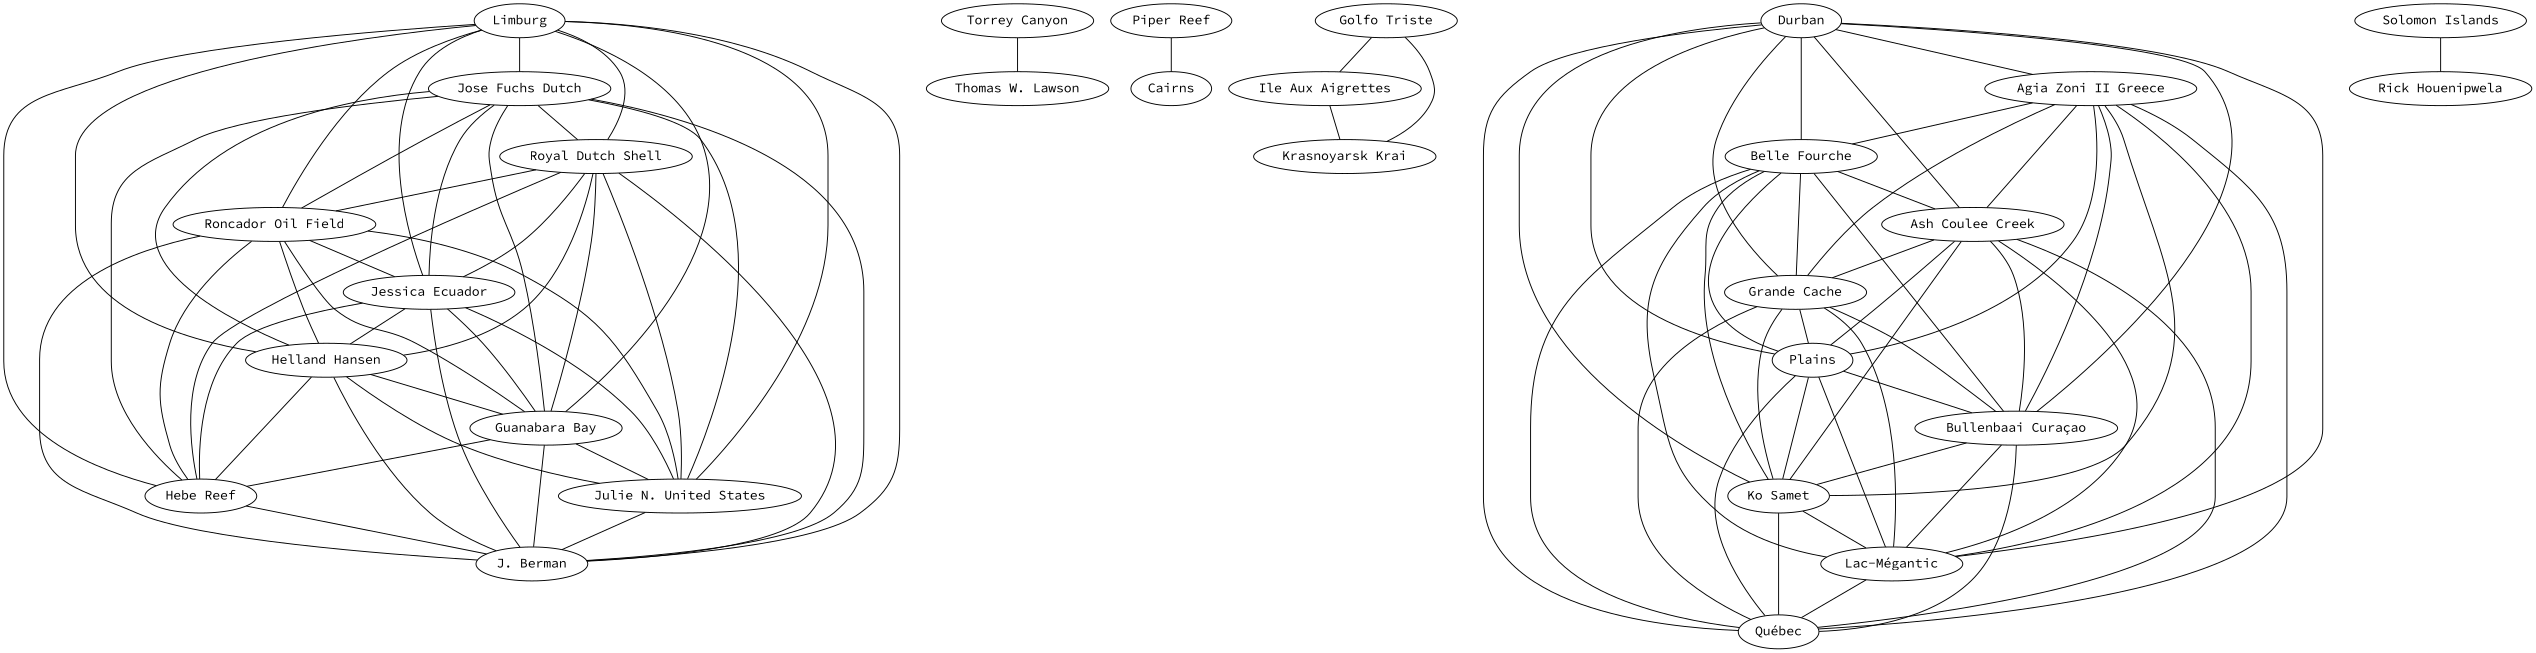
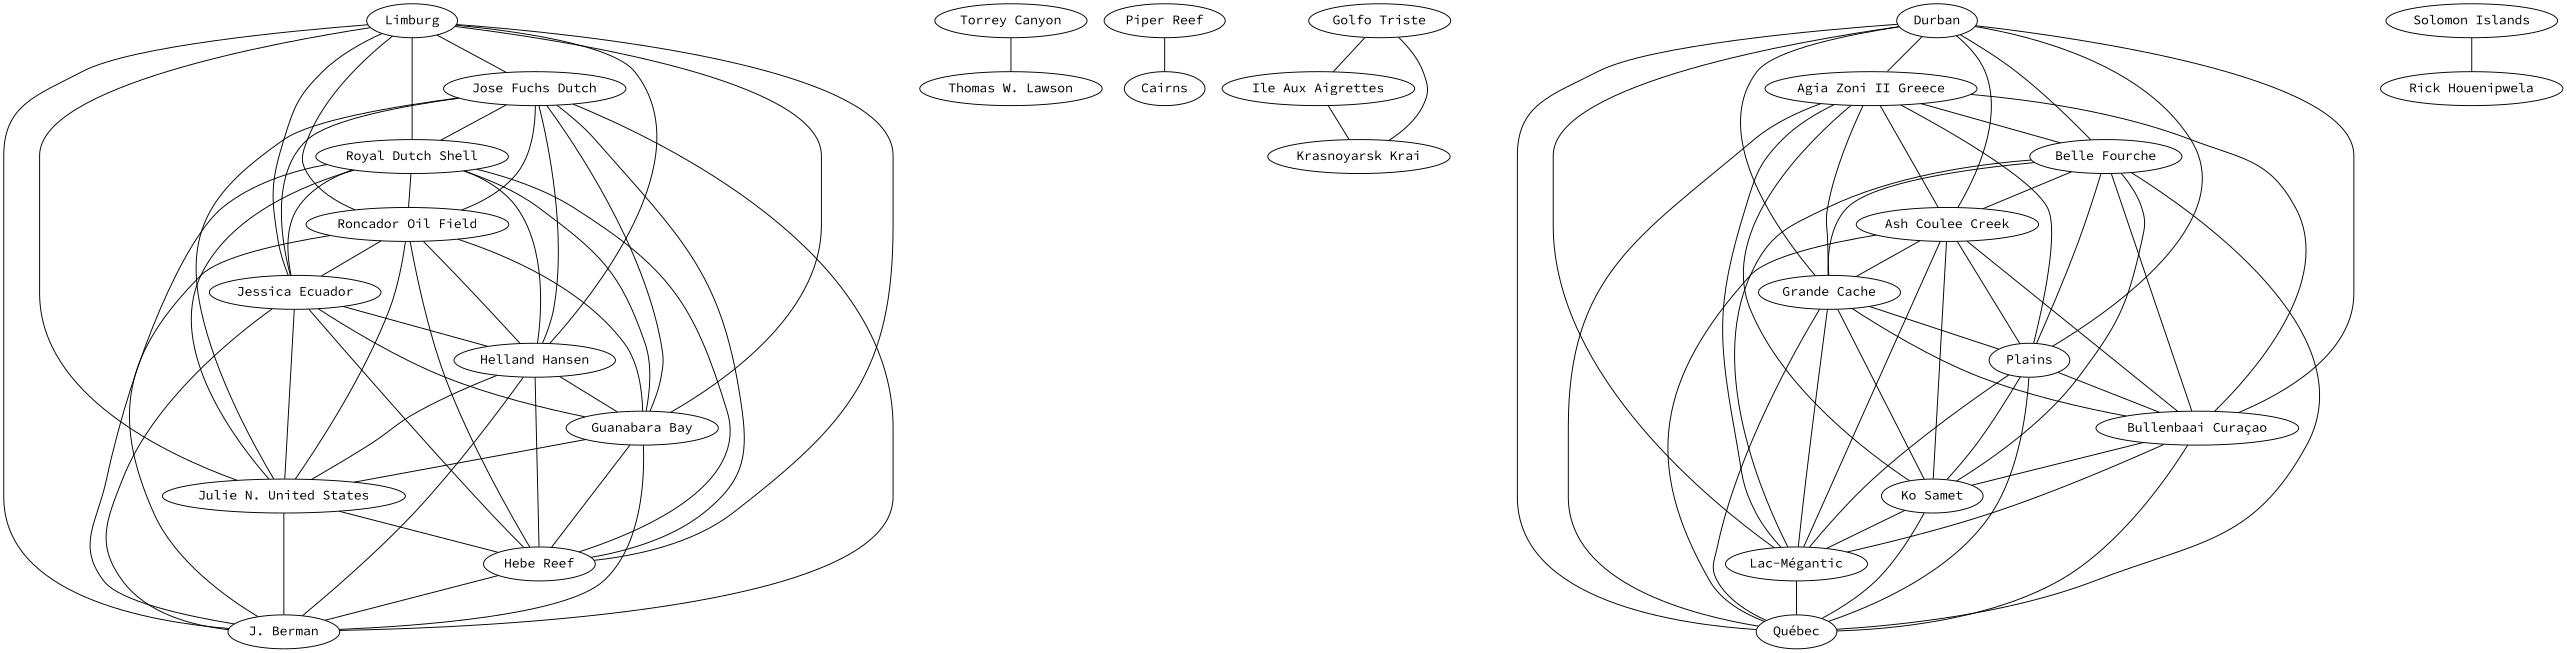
edge "Durban" -- "Ko Samet": removed
edge "Julie N. United States" -- "Hebe Reef": added
